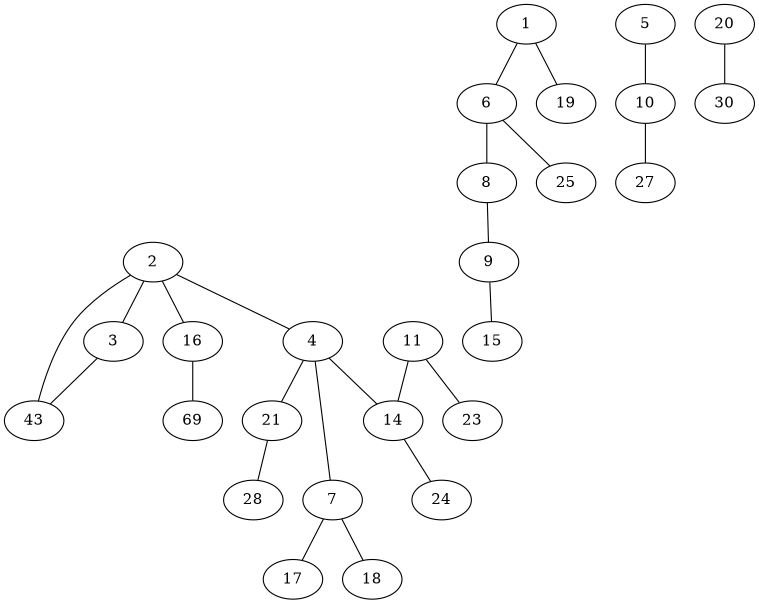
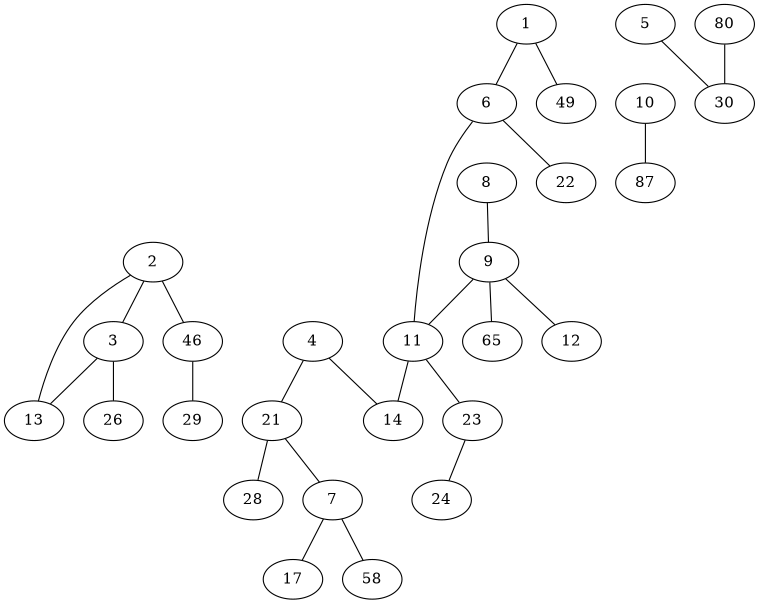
node "20": label "20" -> "80"
edge "5" -- "10": now "5" -- "30"
node "19": label "19" -> "49"
edge "6" -- "8": now "6" -- "11"
node "25": label "25" -> "22"
node "27": label "27" -> "87"
edge "2" -- "4": removed
edge "9" -- "11": added
node "16": label "16" -> "46"
node "15": label "15" -> "65"
node "12": added
node "43": label "43" -> "13"
node "26": added
node "69": label "69" -> "29"
edge "4" -- "7": now "21" -- "7"
edge "14" -- "24": now "23" -- "24"
node "18": label "18" -> "58"
